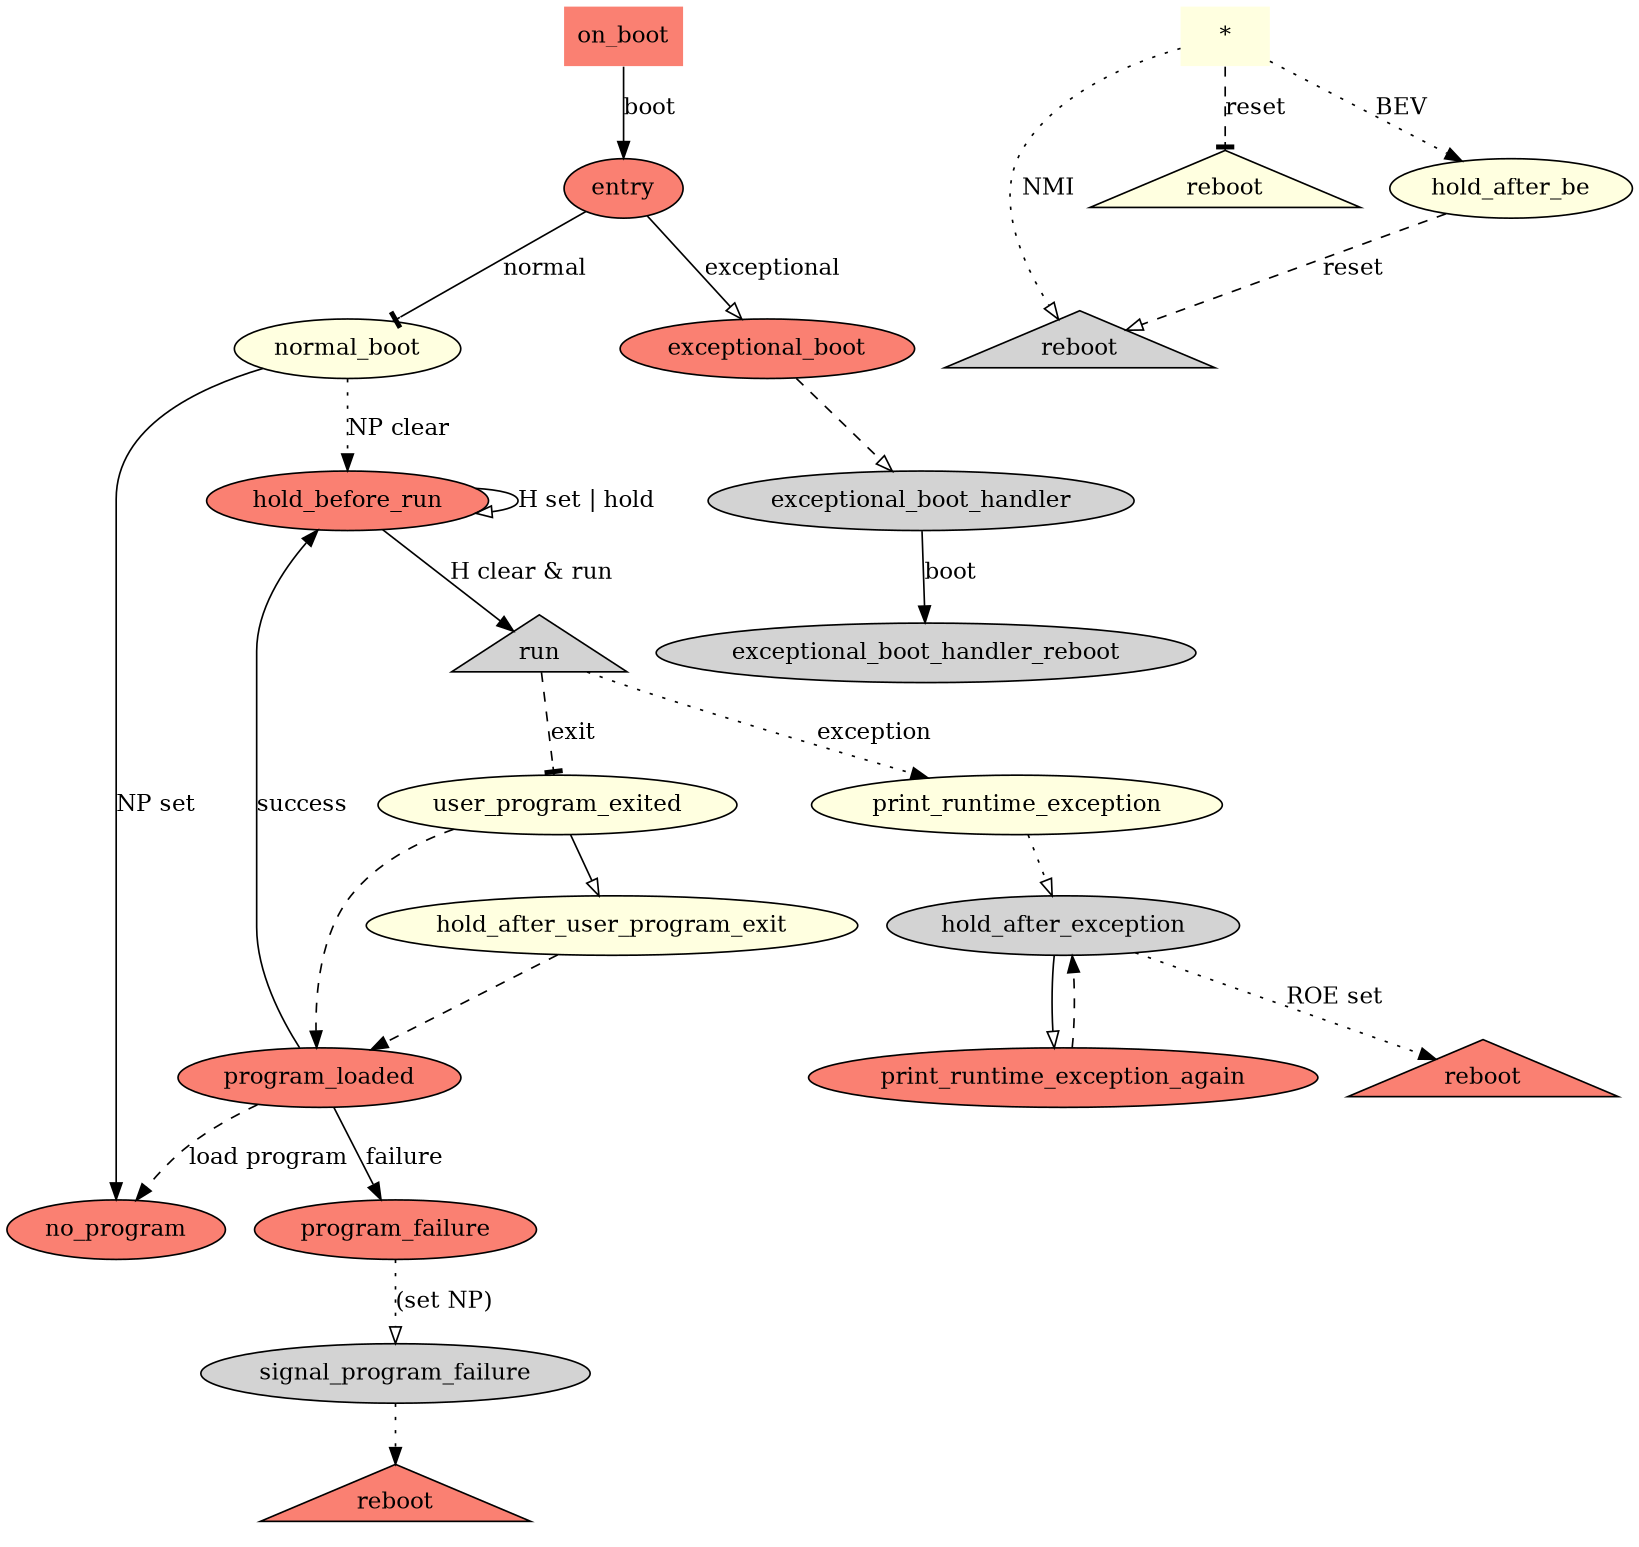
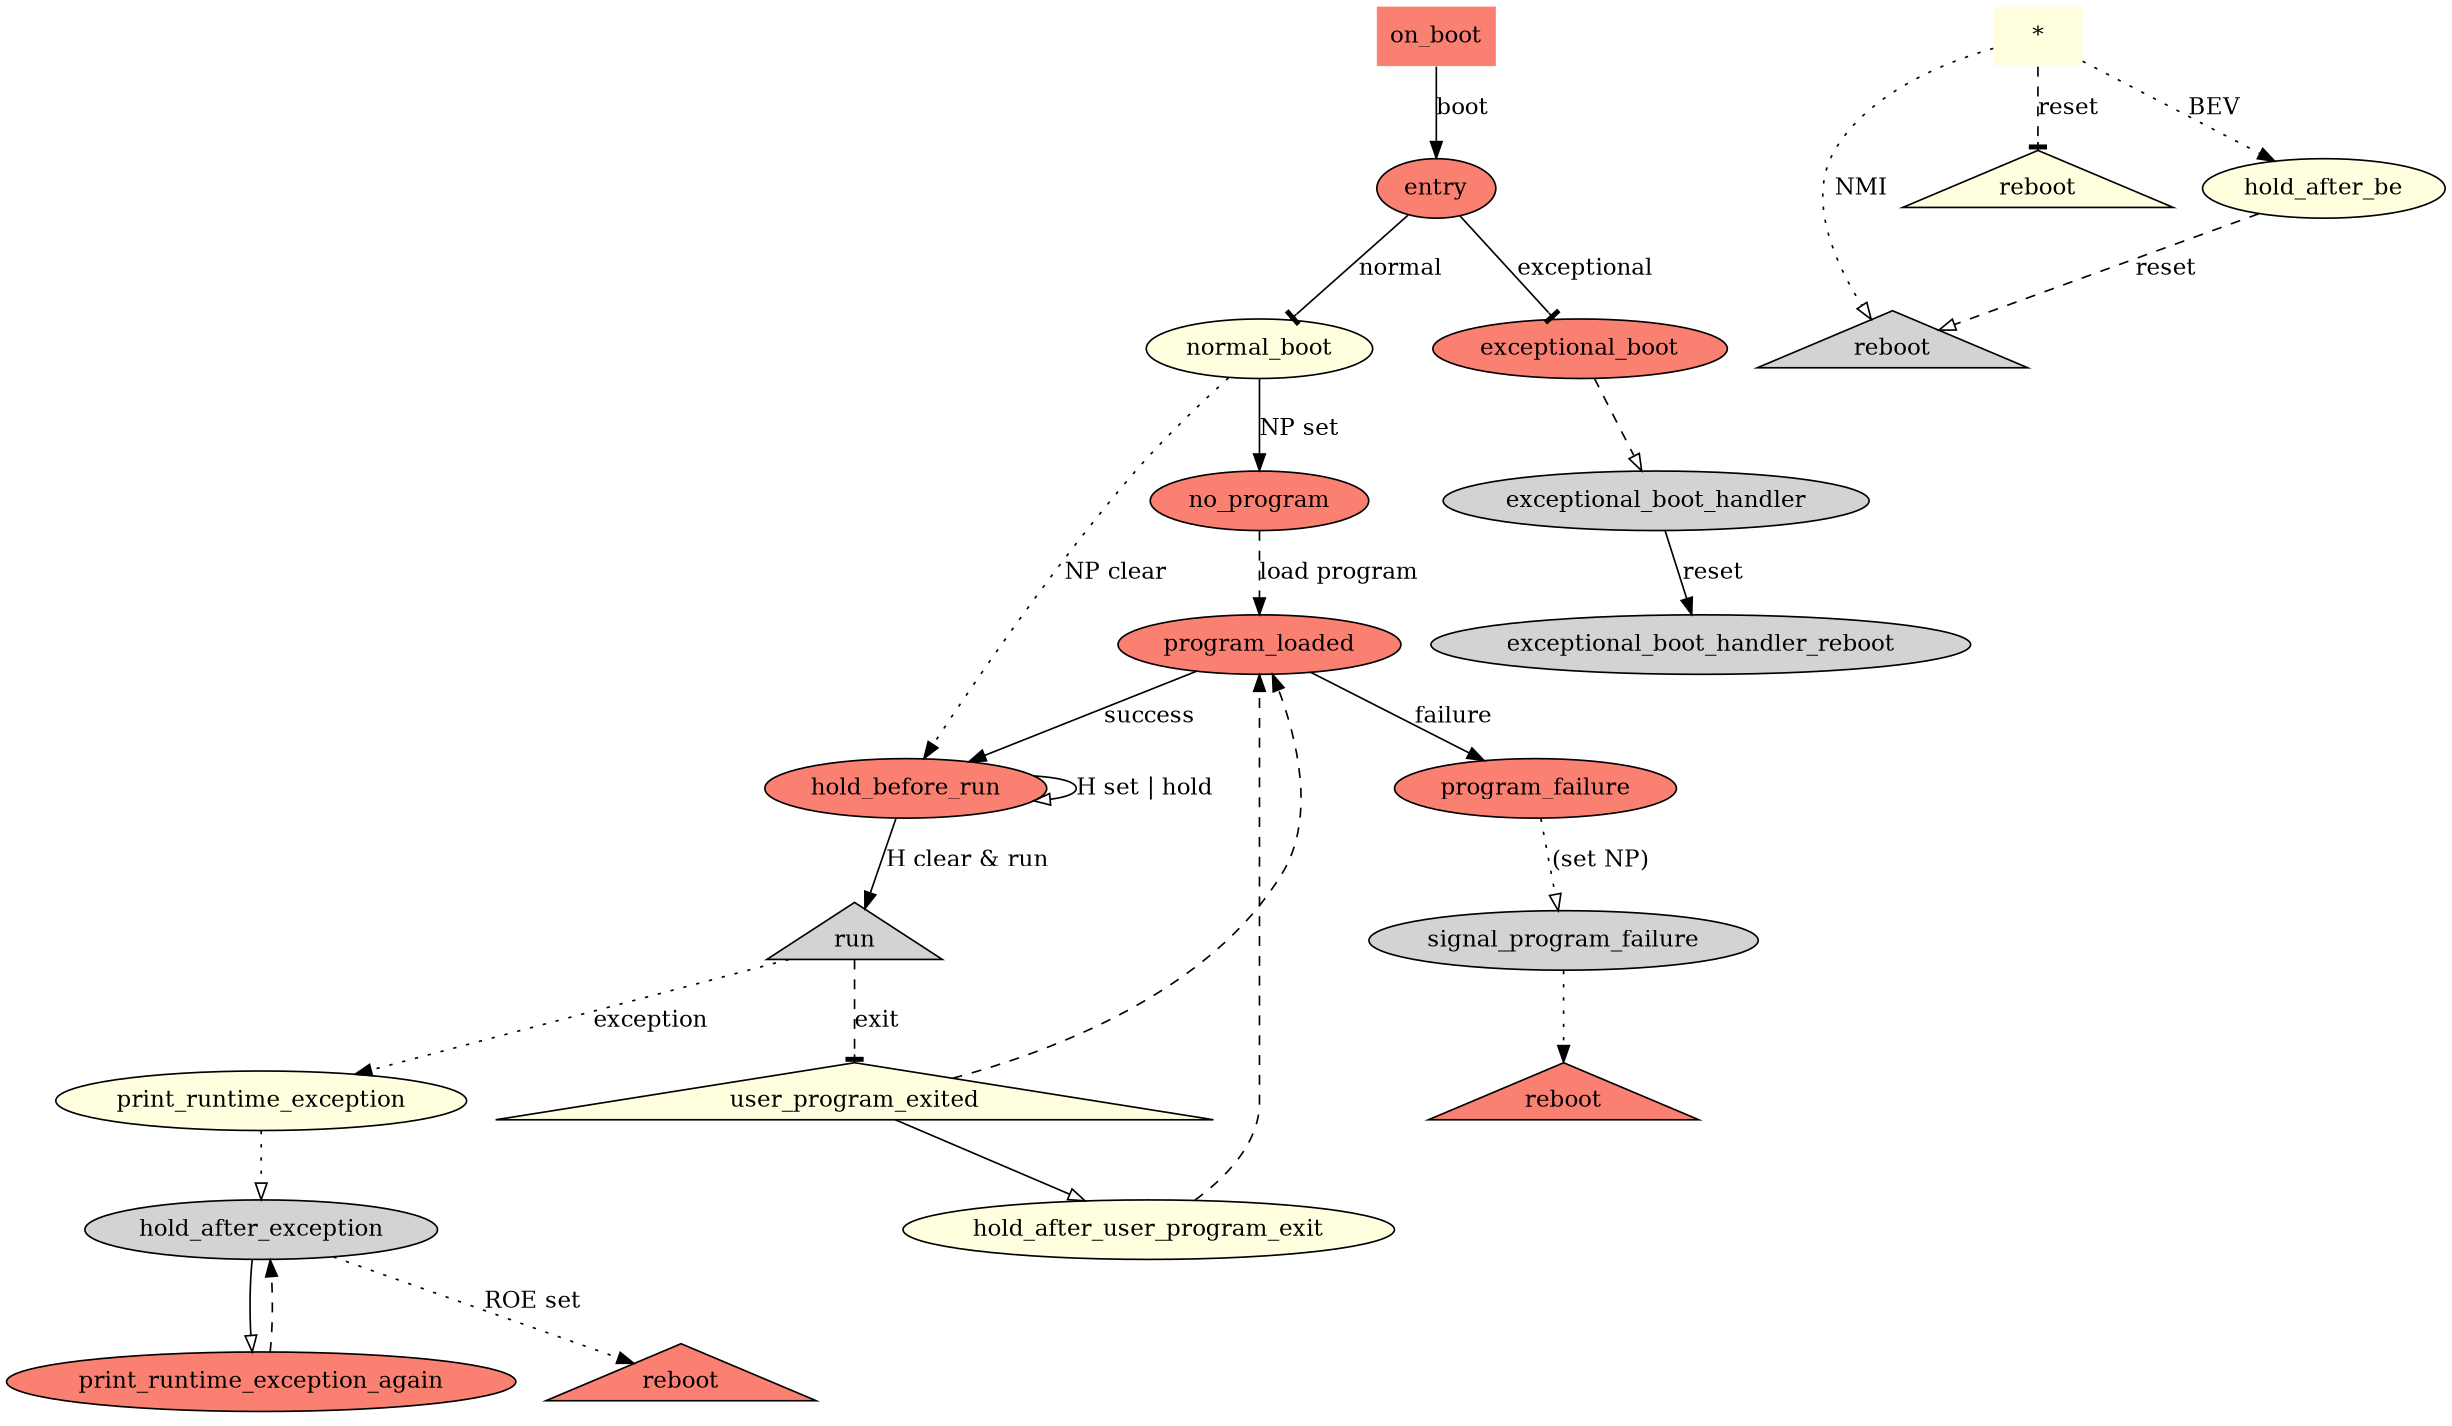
edge "entry" -> "exceptional_boot": arrowhead onormal -> tee
edge "exceptional_boot_handler" -> "exceptional_boot_handler_reboot": label "boot" -> "reset"
node "user_program_exited": shape ellipse -> triangle
edge "program_loaded" -> "no_program": reversed
